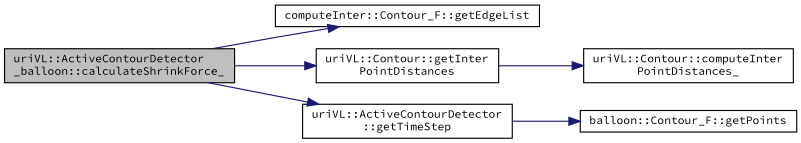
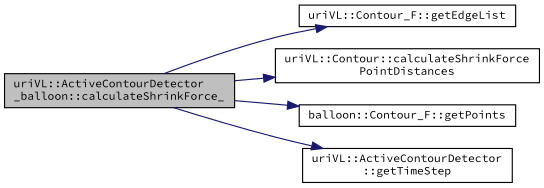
node "computeInter::Contour_F::getEdgeList": label "computeInter::Contour_F::getEdgeList" -> "uriVL::Contour_F::getEdgeList"
node "uriVL::Contour::getInter PointDistances": label "uriVL::Contour::getInter PointDistances" -> "uriVL::Contour::calculateShrinkForce PointDistances"
node "uriVL::Contour::computeInter PointDistances_": removed
edge "uriVL::ActiveContourDetector ::getTimeStep" -> "balloon::Contour_F::getPoints": now "uriVL::ActiveContourDetector _balloon::calculateShrinkForce_" -> "balloon::Contour_F::getPoints"
